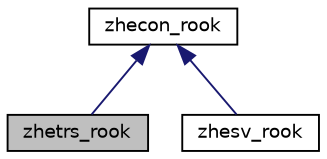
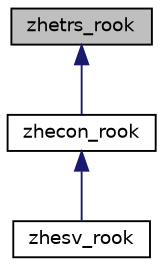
edge "zhetrs_rook" -> "zhecon_rook": reversed
